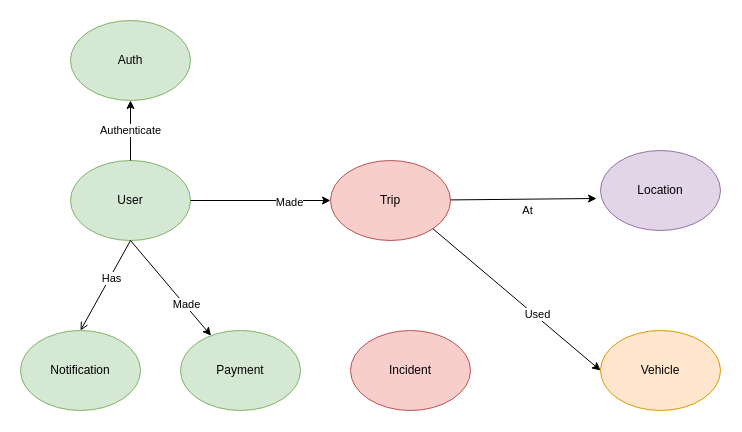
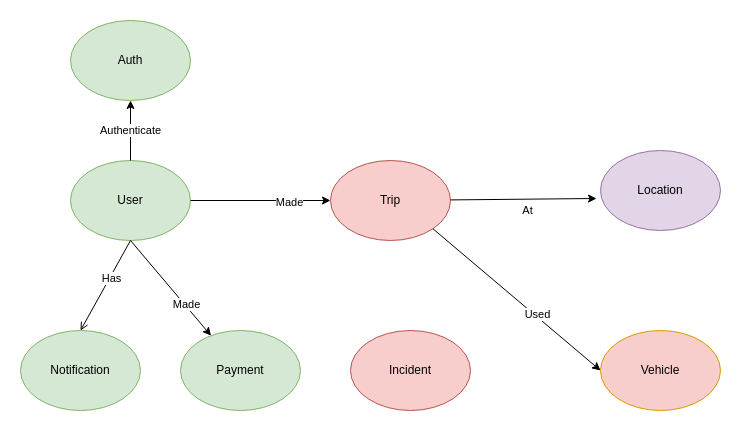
node "Vehicle": fillcolor #ffe6cc -> #f8cecc
